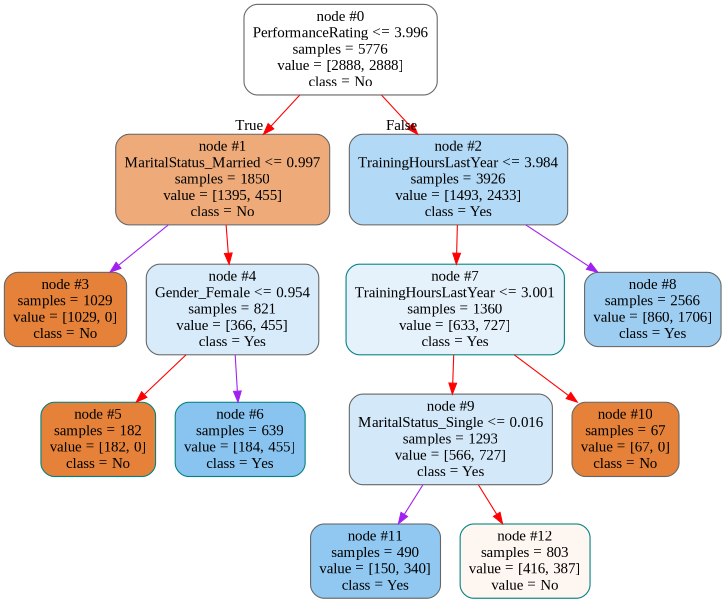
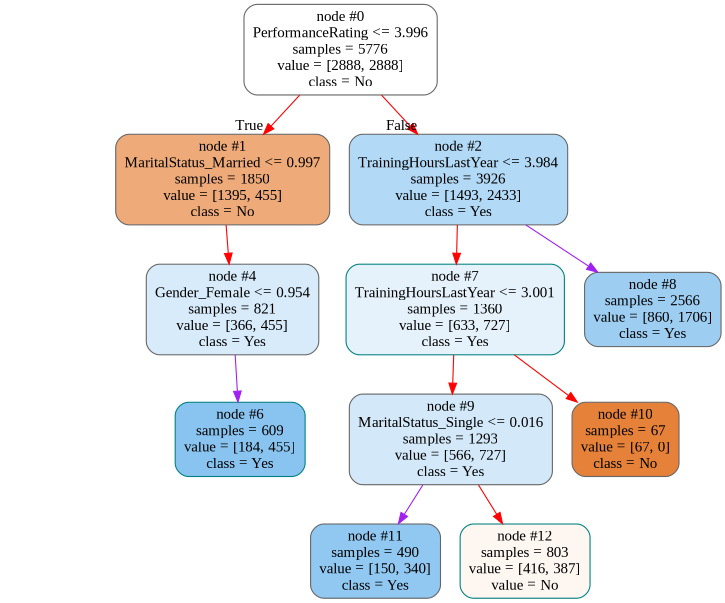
node "node #3 samples = 1029 value = [1029, 0] class = No": removed
node "node #5 samples = 182 value = [182, 0] class = No": removed
node "node #6 samples = 639 value = [184, 455] class = Yes": label "node #6 samples = 639 value = [184, 455] class = Yes" -> "node #6 samples = 609 value = [184, 455] class = Yes"
